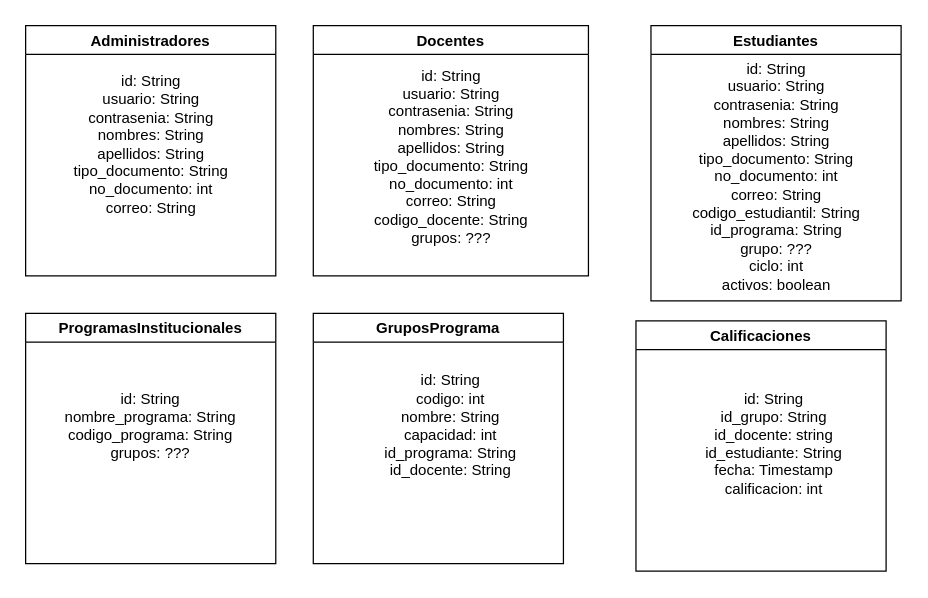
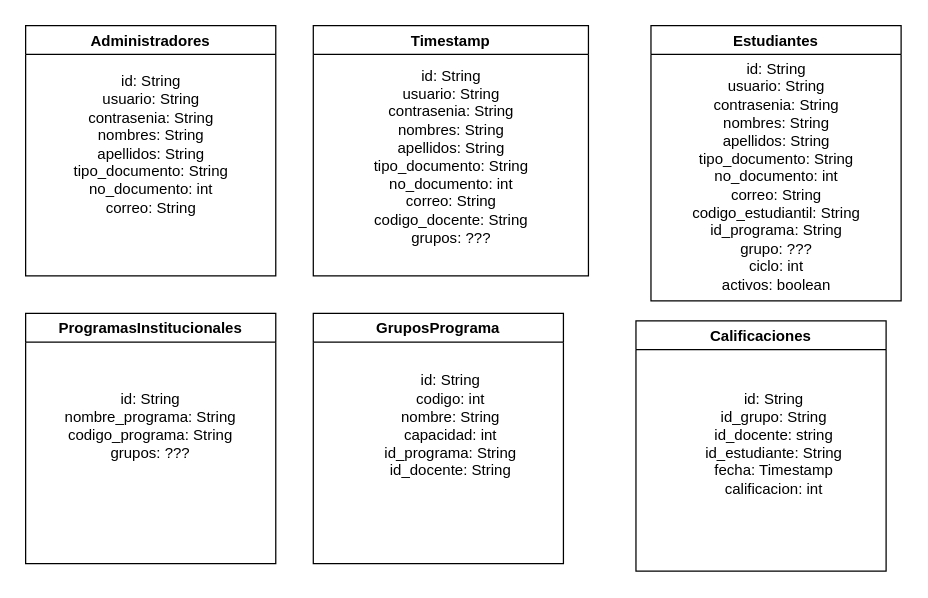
node "Docentes": label "Docentes" -> "Timestamp"
